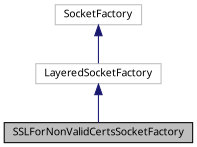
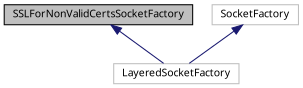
edge "SSLForNonValidCertsSocketFactory" -> "LayeredSocketFactory": reversed
